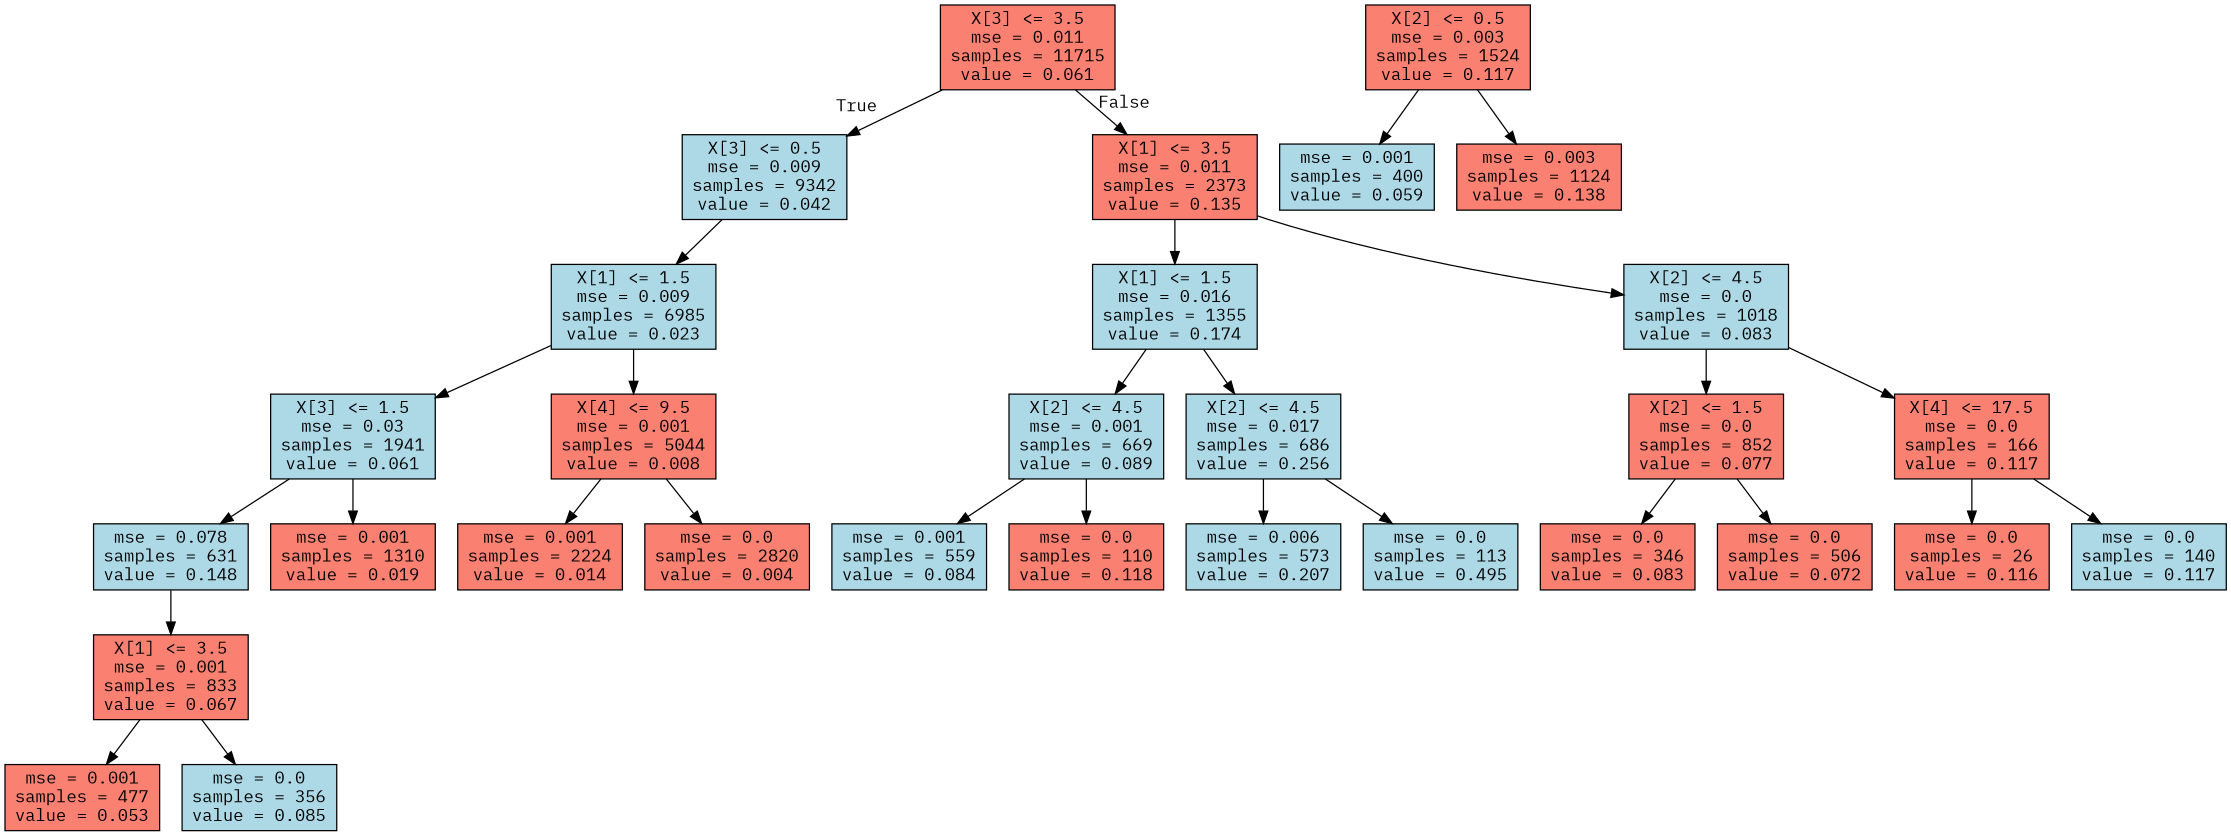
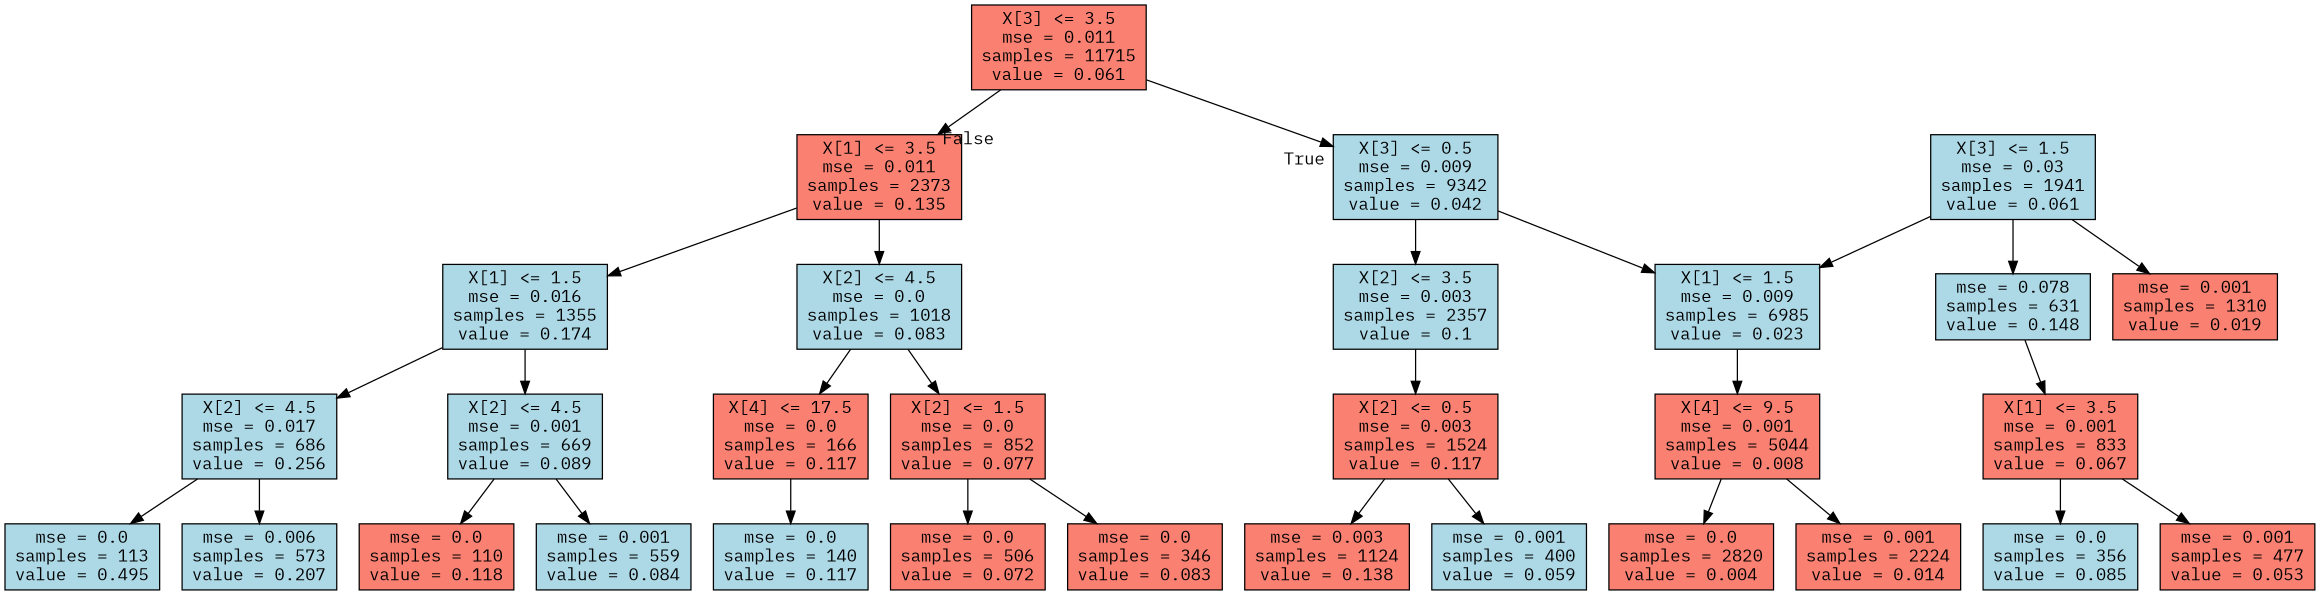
node "X[2] <= 3.5 mse = 0.003 samples = 2357 value = 0.1": added
edge "X[1] <= 1.5 mse = 0.009 samples = 6985 value = 0.023" -> "X[3] <= 1.5 mse = 0.03 samples = 1941 value = 0.061": reversed
node "mse = 0.0 samples = 26 value = 0.116": removed
